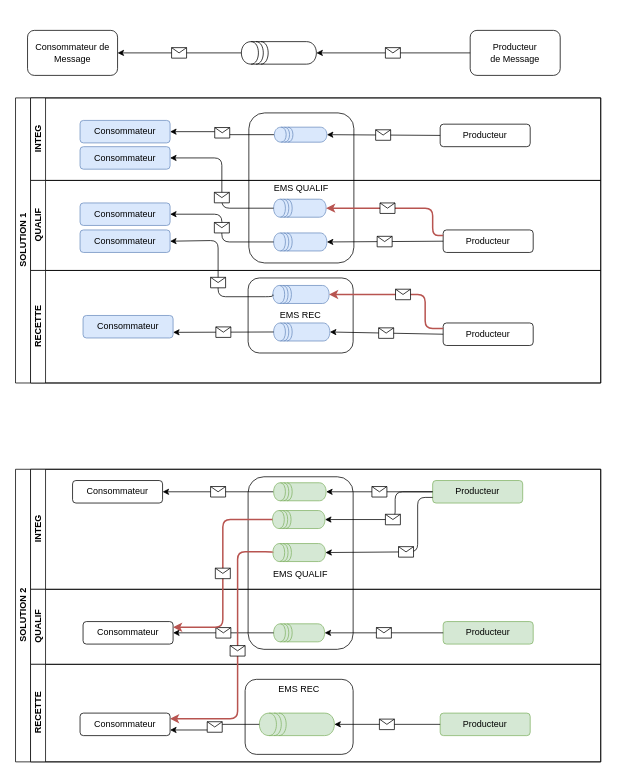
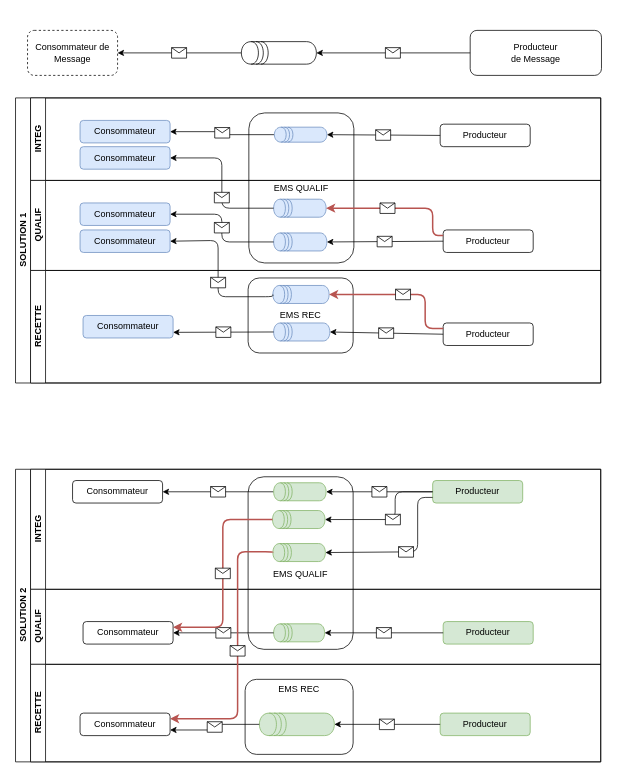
node "Consommateur de Message": style solid -> dashed
node "Producteur de Message": size 90x45 -> 131x45
